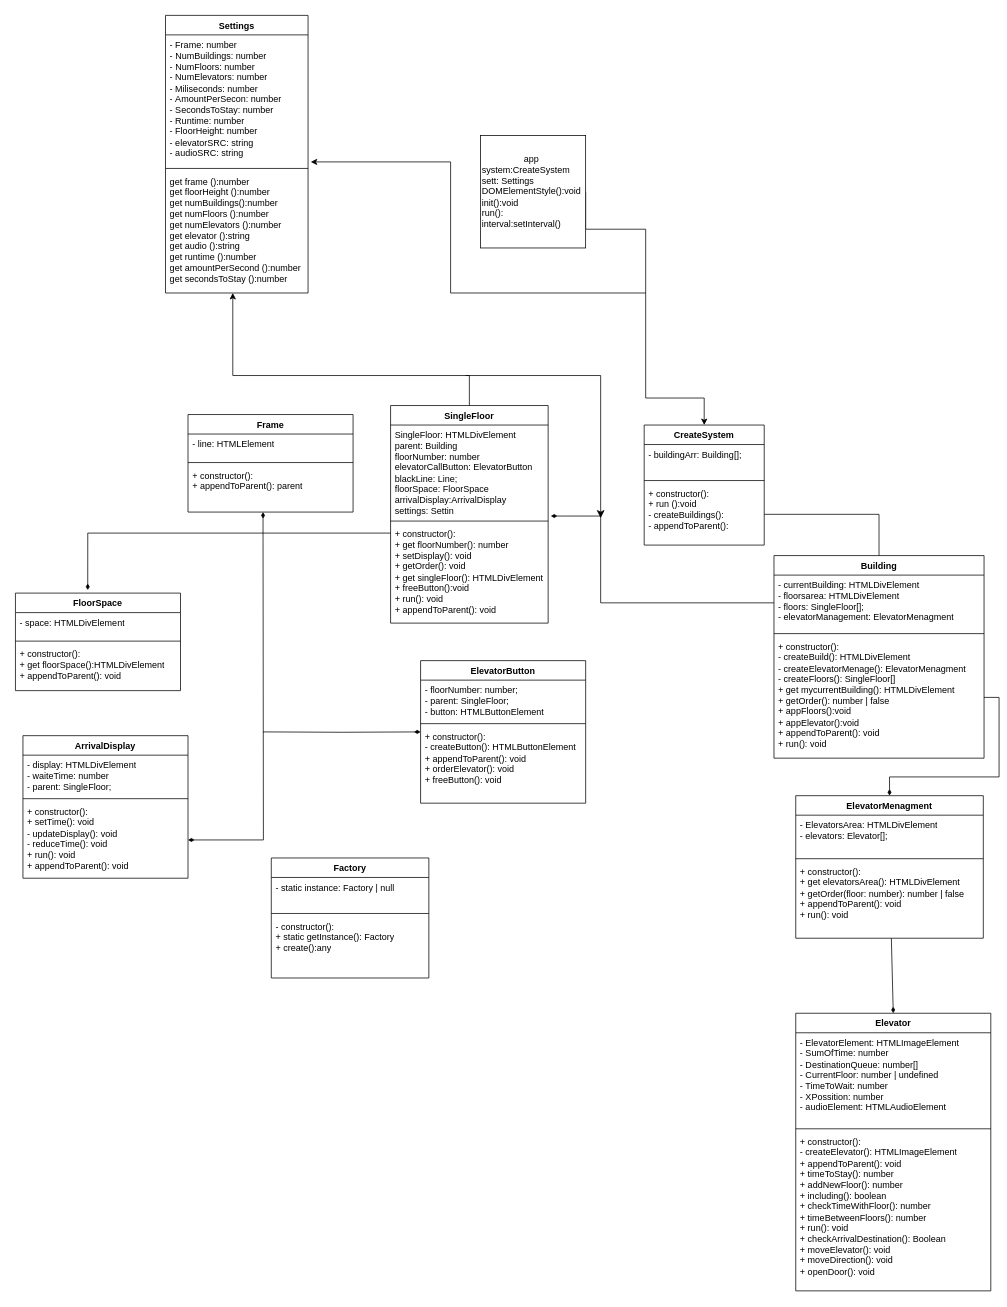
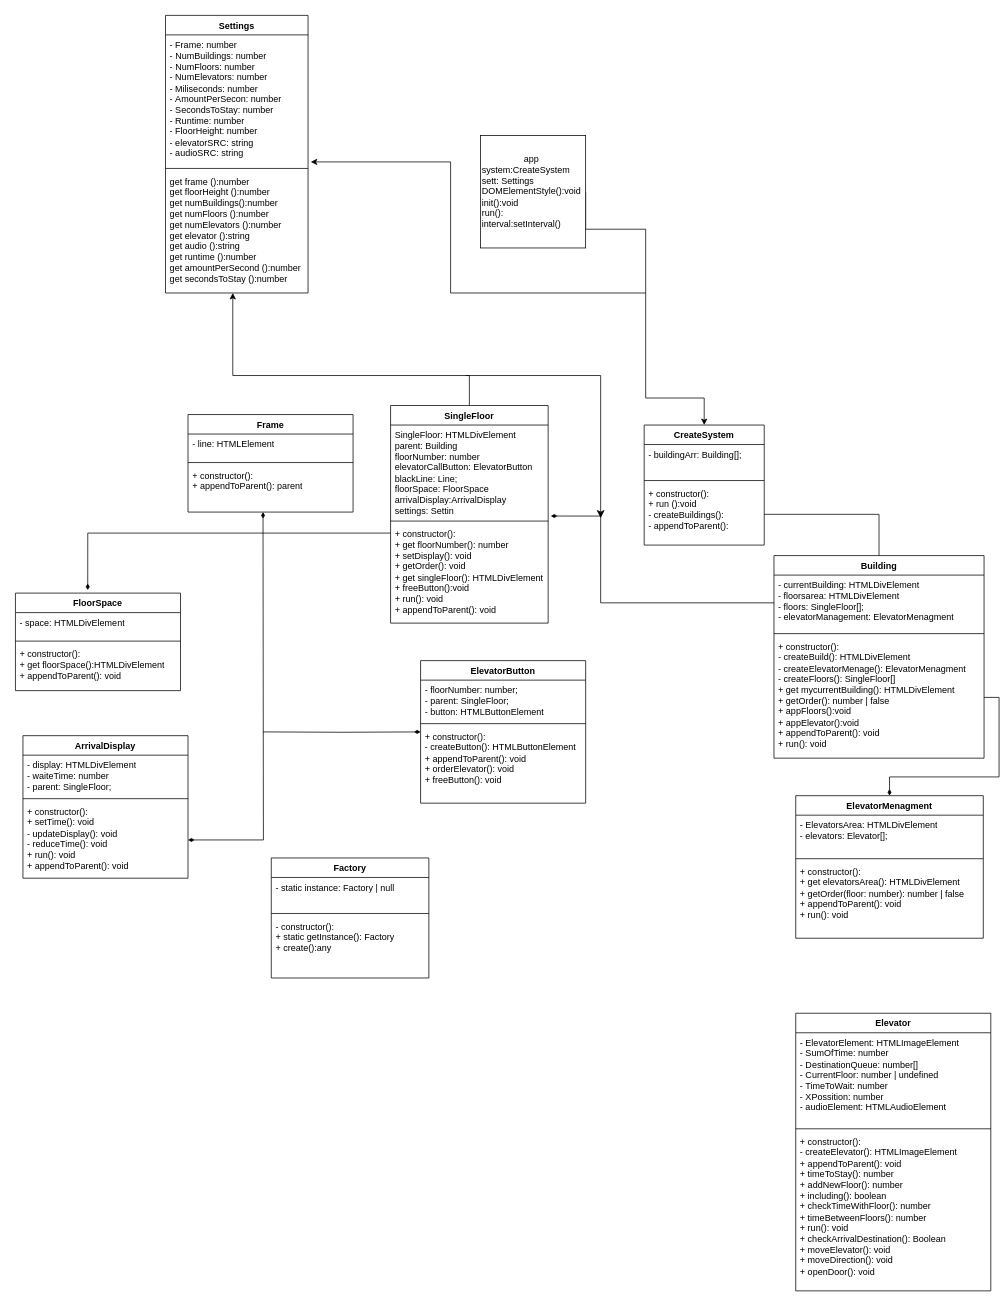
edge "ElevatorMenagment" -> "Elevator": removed
